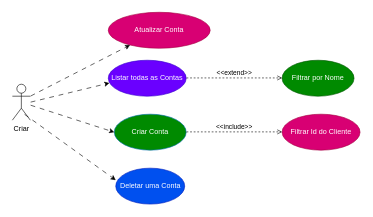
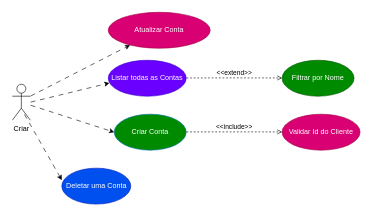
node "Filtrar Id do Cliente": label "Filtrar Id do Cliente" -> "Validar Id do Cliente"
node "Deletar uma Conta": moved (150, 186) -> (96, 186)
